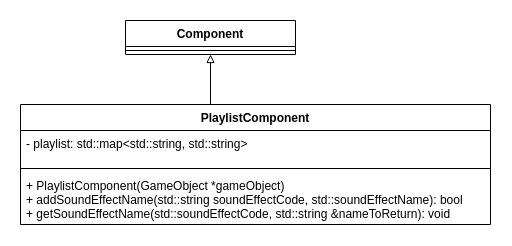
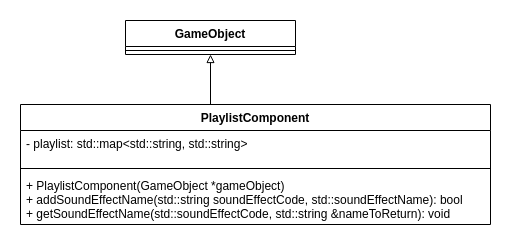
node "Component": label "Component" -> "GameObject"
